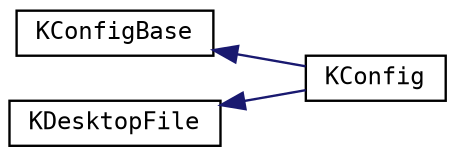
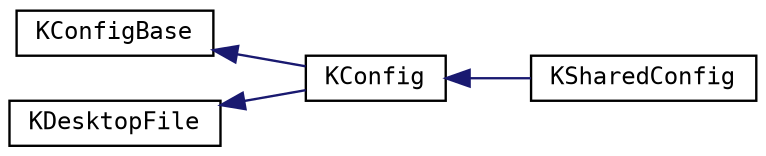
node "KSharedConfig": added
